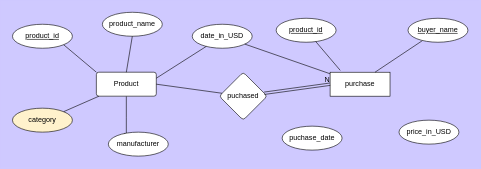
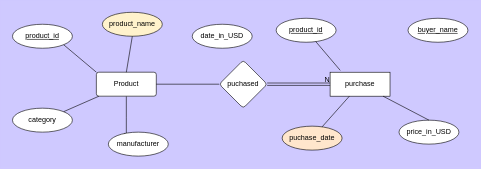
node "product_name": fillcolor #ffffff -> #fff2cc
edge "buyer_name" -- "purchase": removed
edge "date_in_USD" -- "purchase": now "price_in_USD" -- "purchase"
edge "date_in_USD" -- "Product": removed
node "puchased": moved (243, 96) -> (243, 84)
edge "purchase" -- "puchase_date": added
node "category": fillcolor #fff2cc -> #ffffff
node "puchase_date": fillcolor #ffffff -> #ffe6cc
